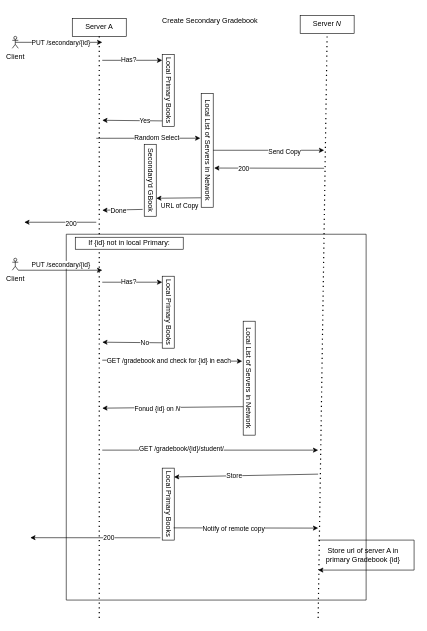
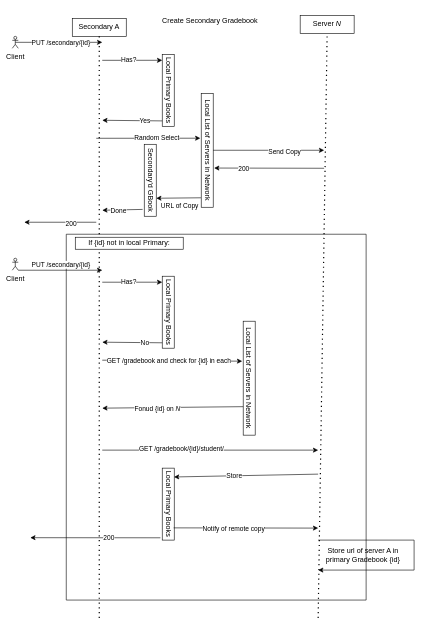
node "Server A": label "Server A" -> "Secondary A"
